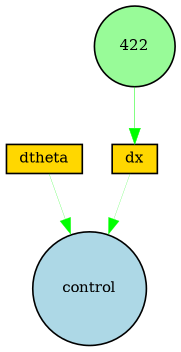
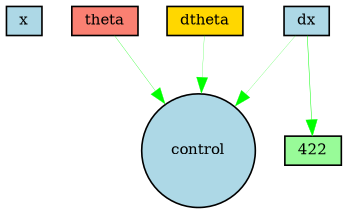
node "x": added
node "theta": added
node "422": shape circle -> box
edge "422" -> "dx": reversed
node "dx": fillcolor gold -> lightblue
